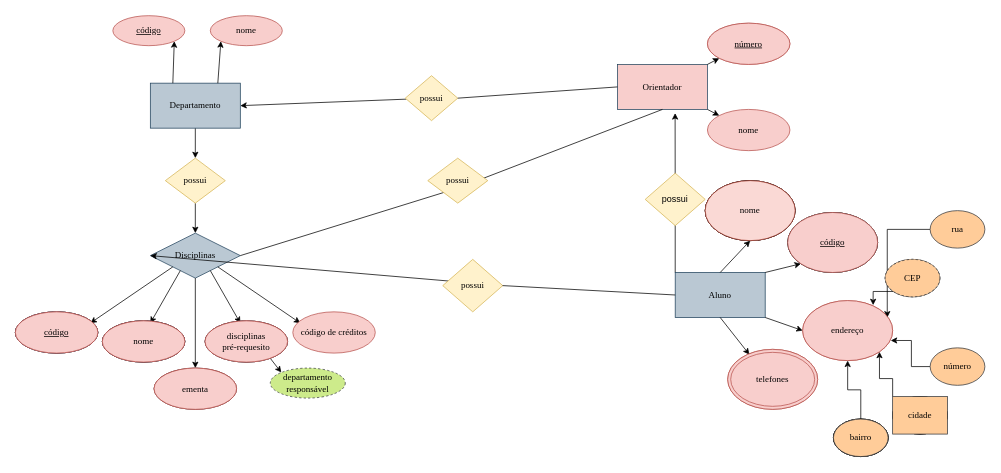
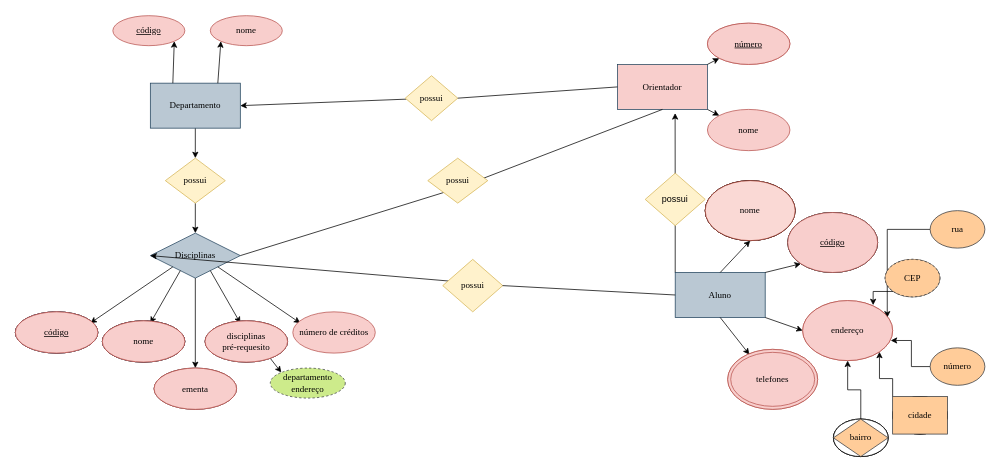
node "código de créditos": label "código de créditos" -> "número de créditos"
node "departamento responsável": label "departamento responsável" -> "departamento endereço"
node "bairro": shape ellipse -> diamond
